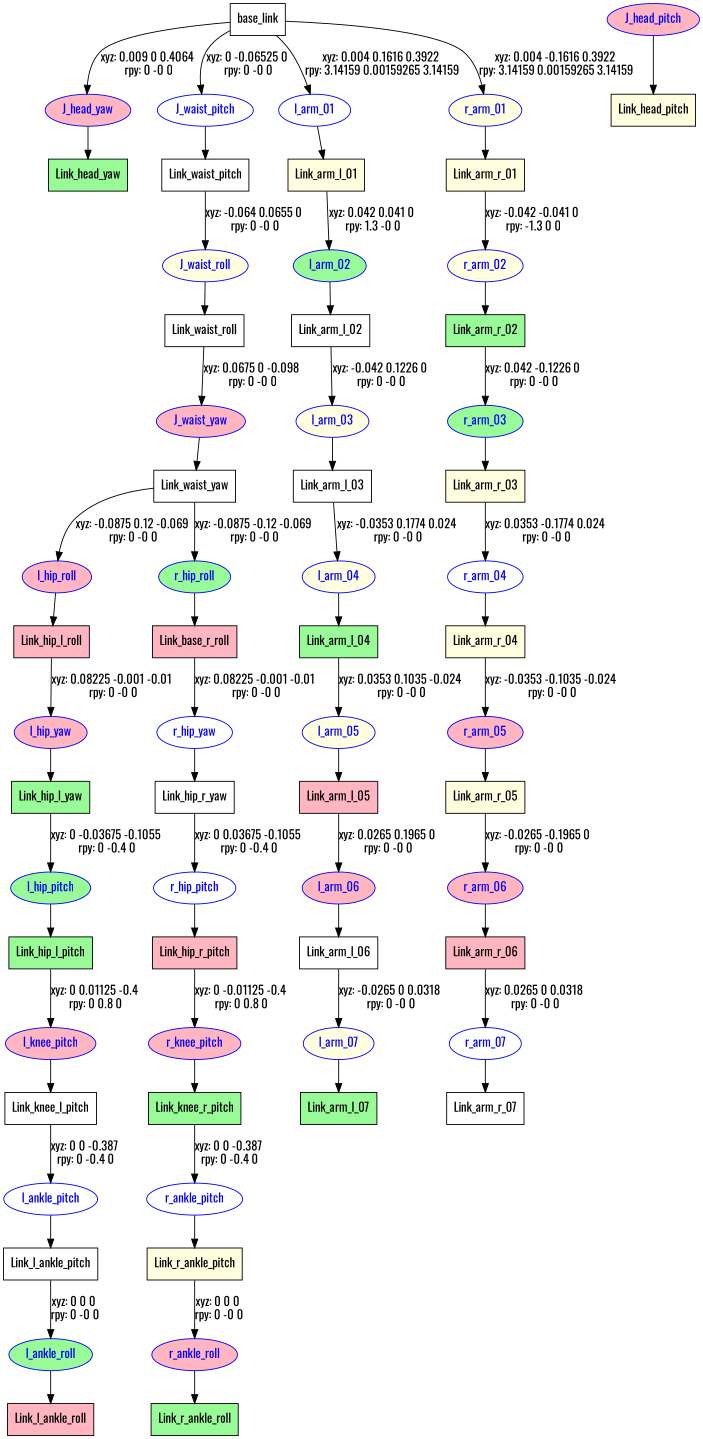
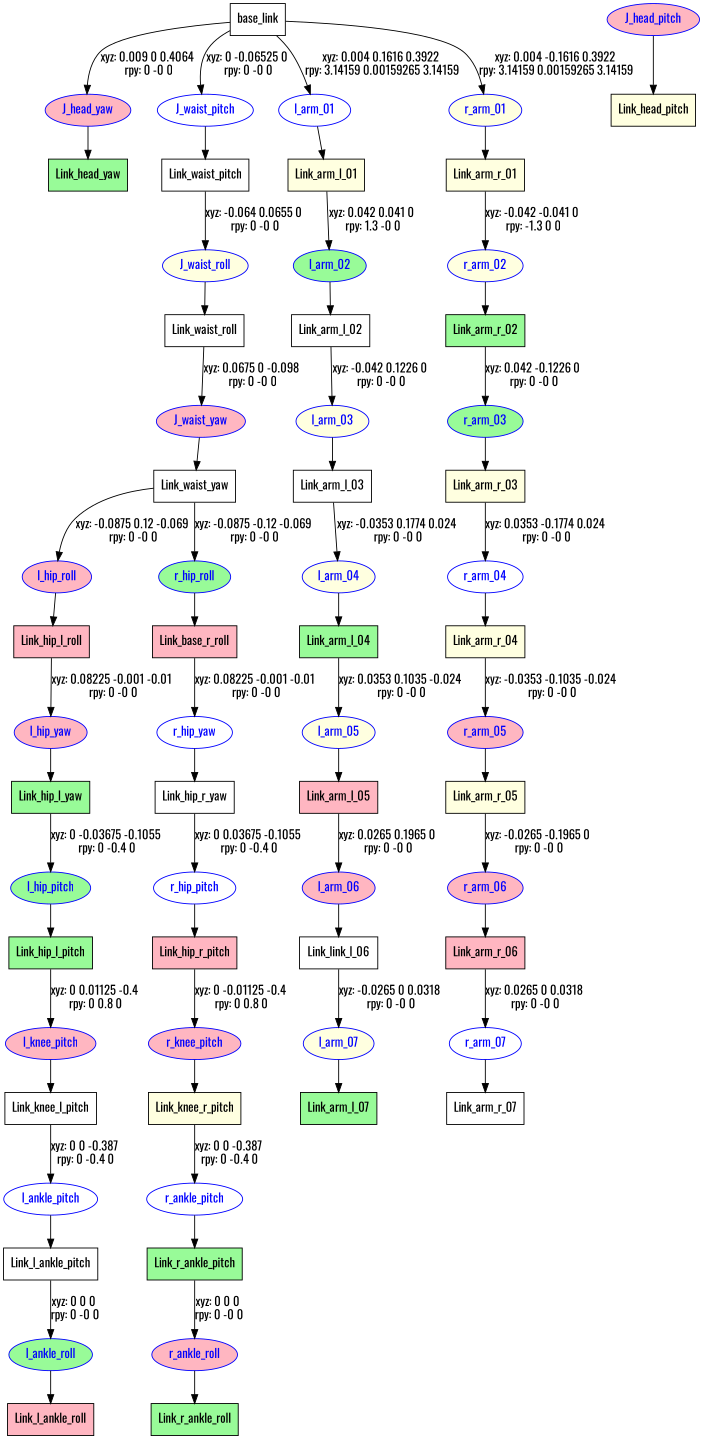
node "Link_arm_l_06": label "Link_arm_l_06" -> "Link_link_l_06"
node "Link_knee_r_pitch": fillcolor palegreen -> lightyellow
node "Link_r_ankle_pitch": fillcolor lightyellow -> palegreen
